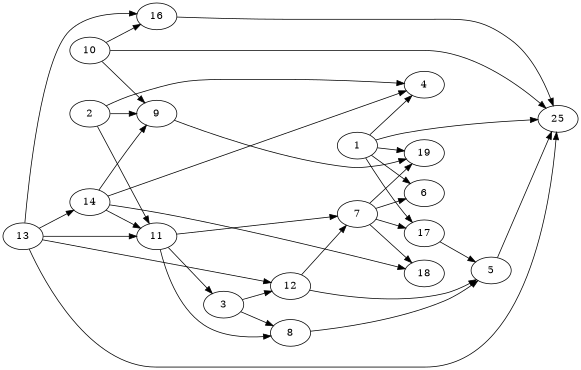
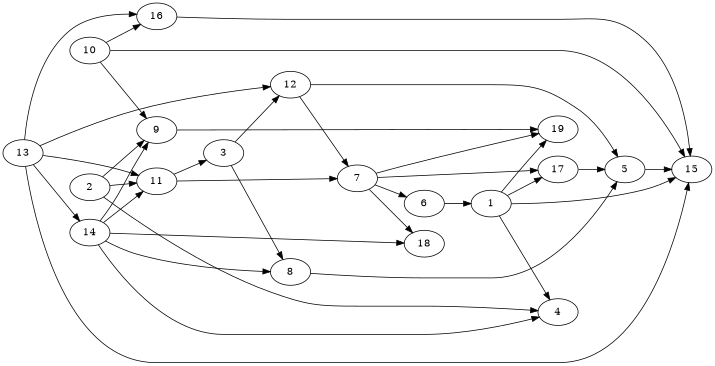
node "25": label "25" -> "15"
edge "1" -> "6": reversed
edge "11" -> "8": now "14" -> "8"
